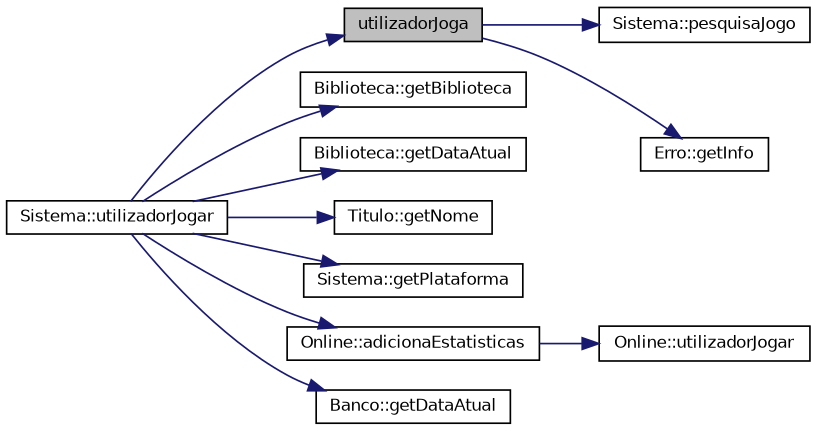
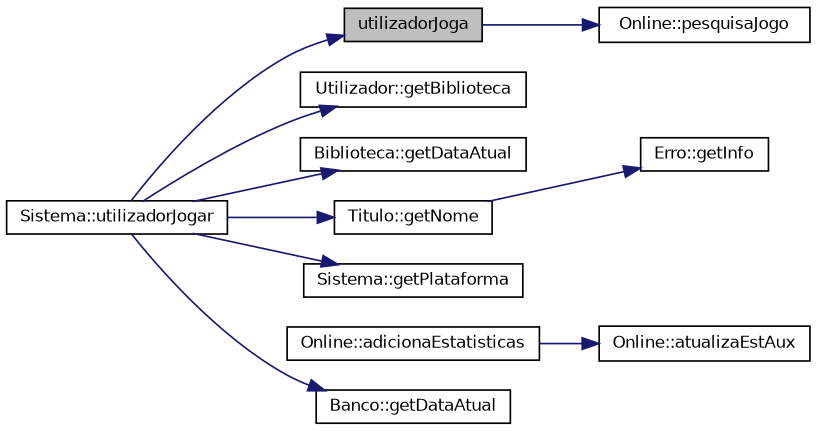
node "Sistema::pesquisaJogo": label "Sistema::pesquisaJogo" -> "Online::pesquisaJogo"
edge "utilizadorJoga" -> "Erro::getInfo": now "Titulo::getNome" -> "Erro::getInfo"
node "Biblioteca::getBiblioteca": label "Biblioteca::getBiblioteca" -> "Utilizador::getBiblioteca"
edge "Sistema::utilizadorJogar" -> "Online::adicionaEstatisticas": removed
node "Online::utilizadorJogar": label "Online::utilizadorJogar" -> "Online::atualizaEstAux"
